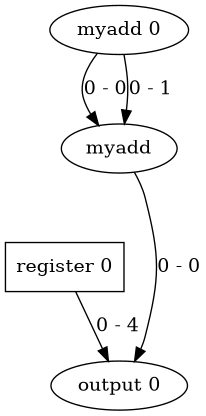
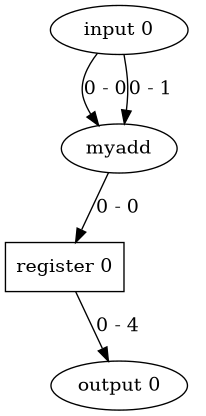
node "myadd 0": label "myadd 0" -> "input 0"
edge "myadd" -> "output 0": now "myadd" -> "register 0"
